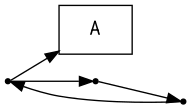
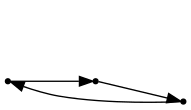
node "A": removed
